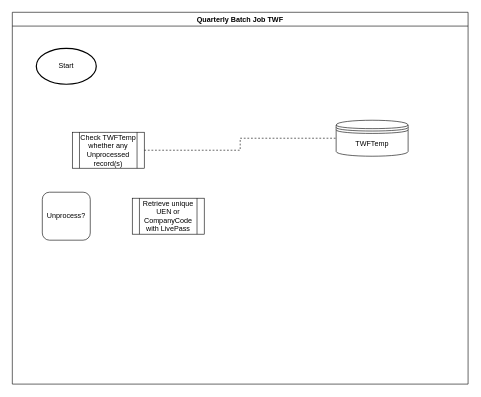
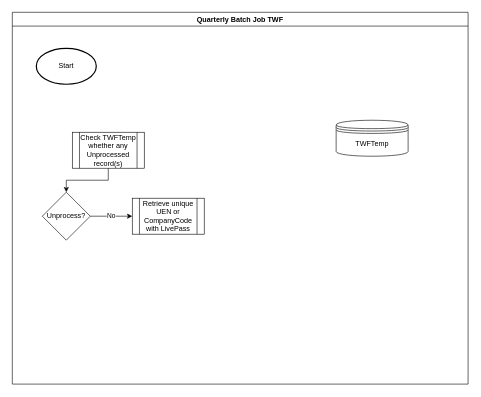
edge "TWFTemp" -- "Check TWFTemp whether any Unprocessed record(s)": removed
edge "Check TWFTemp whether any Unprocessed record(s)" -> "Unprocess?": added
node "Unprocess?": shape rounded rectangle -> diamond
edge "Unprocess?" -> "Retrieve unique UEN or CompanyCode with LivePass": added, label "No"
